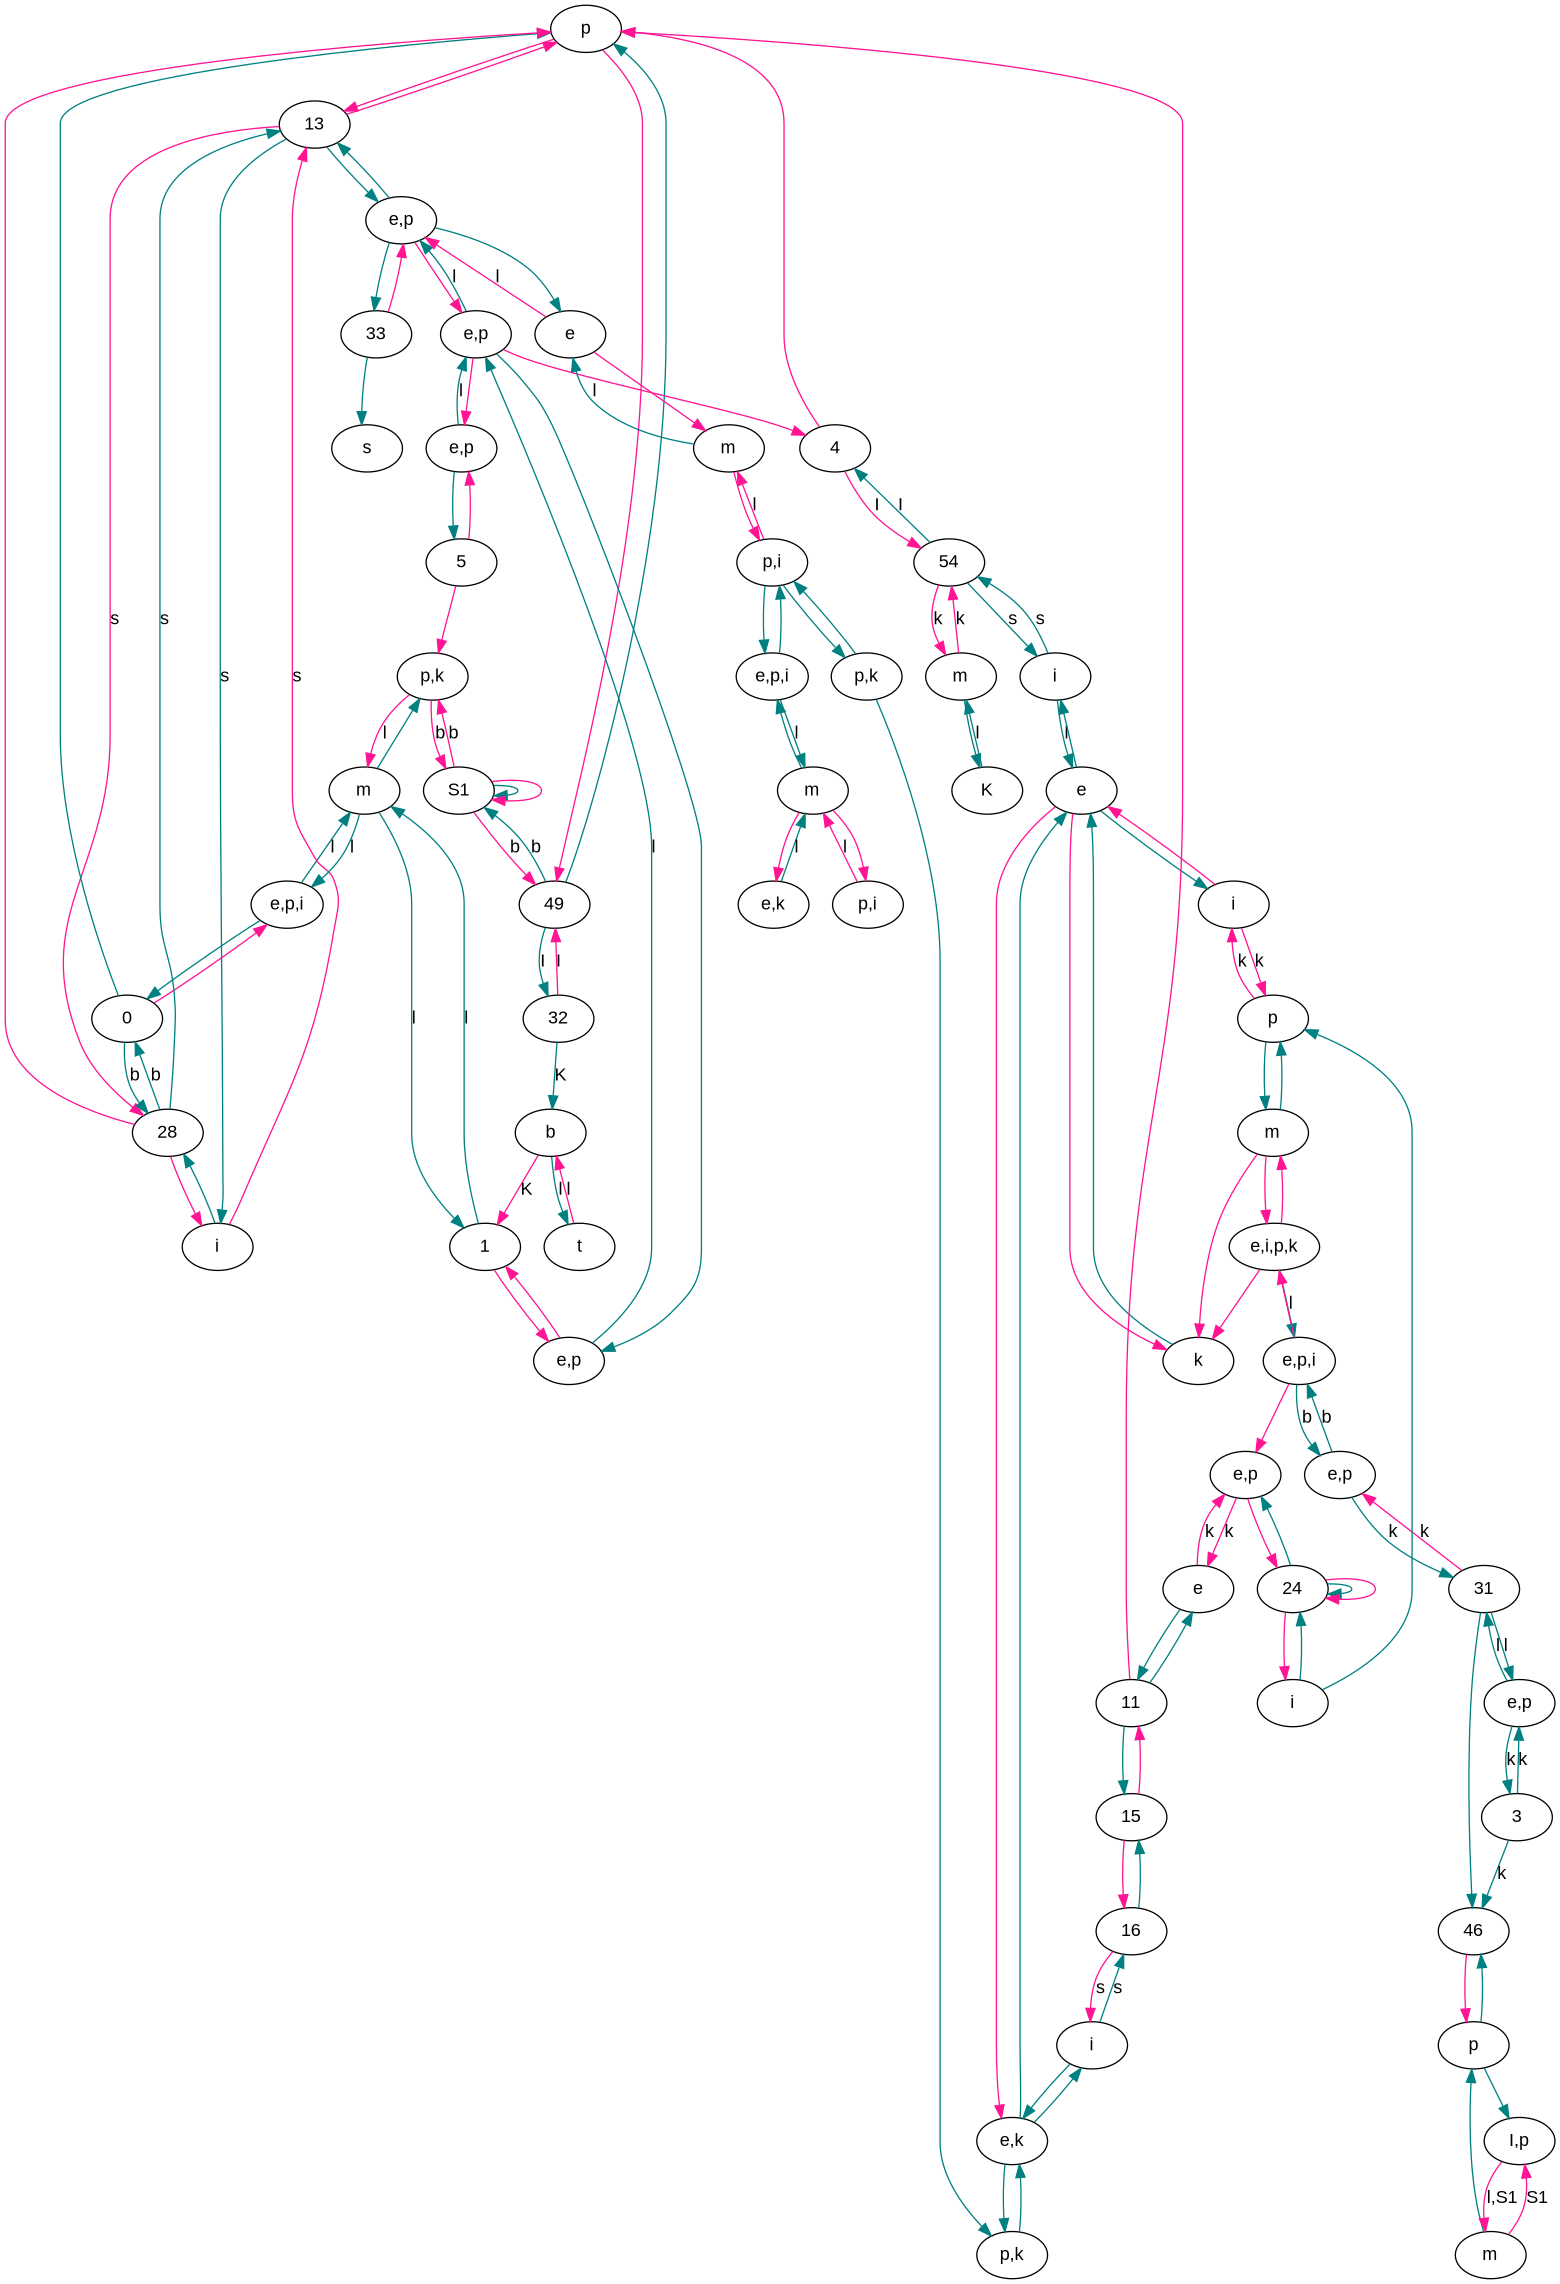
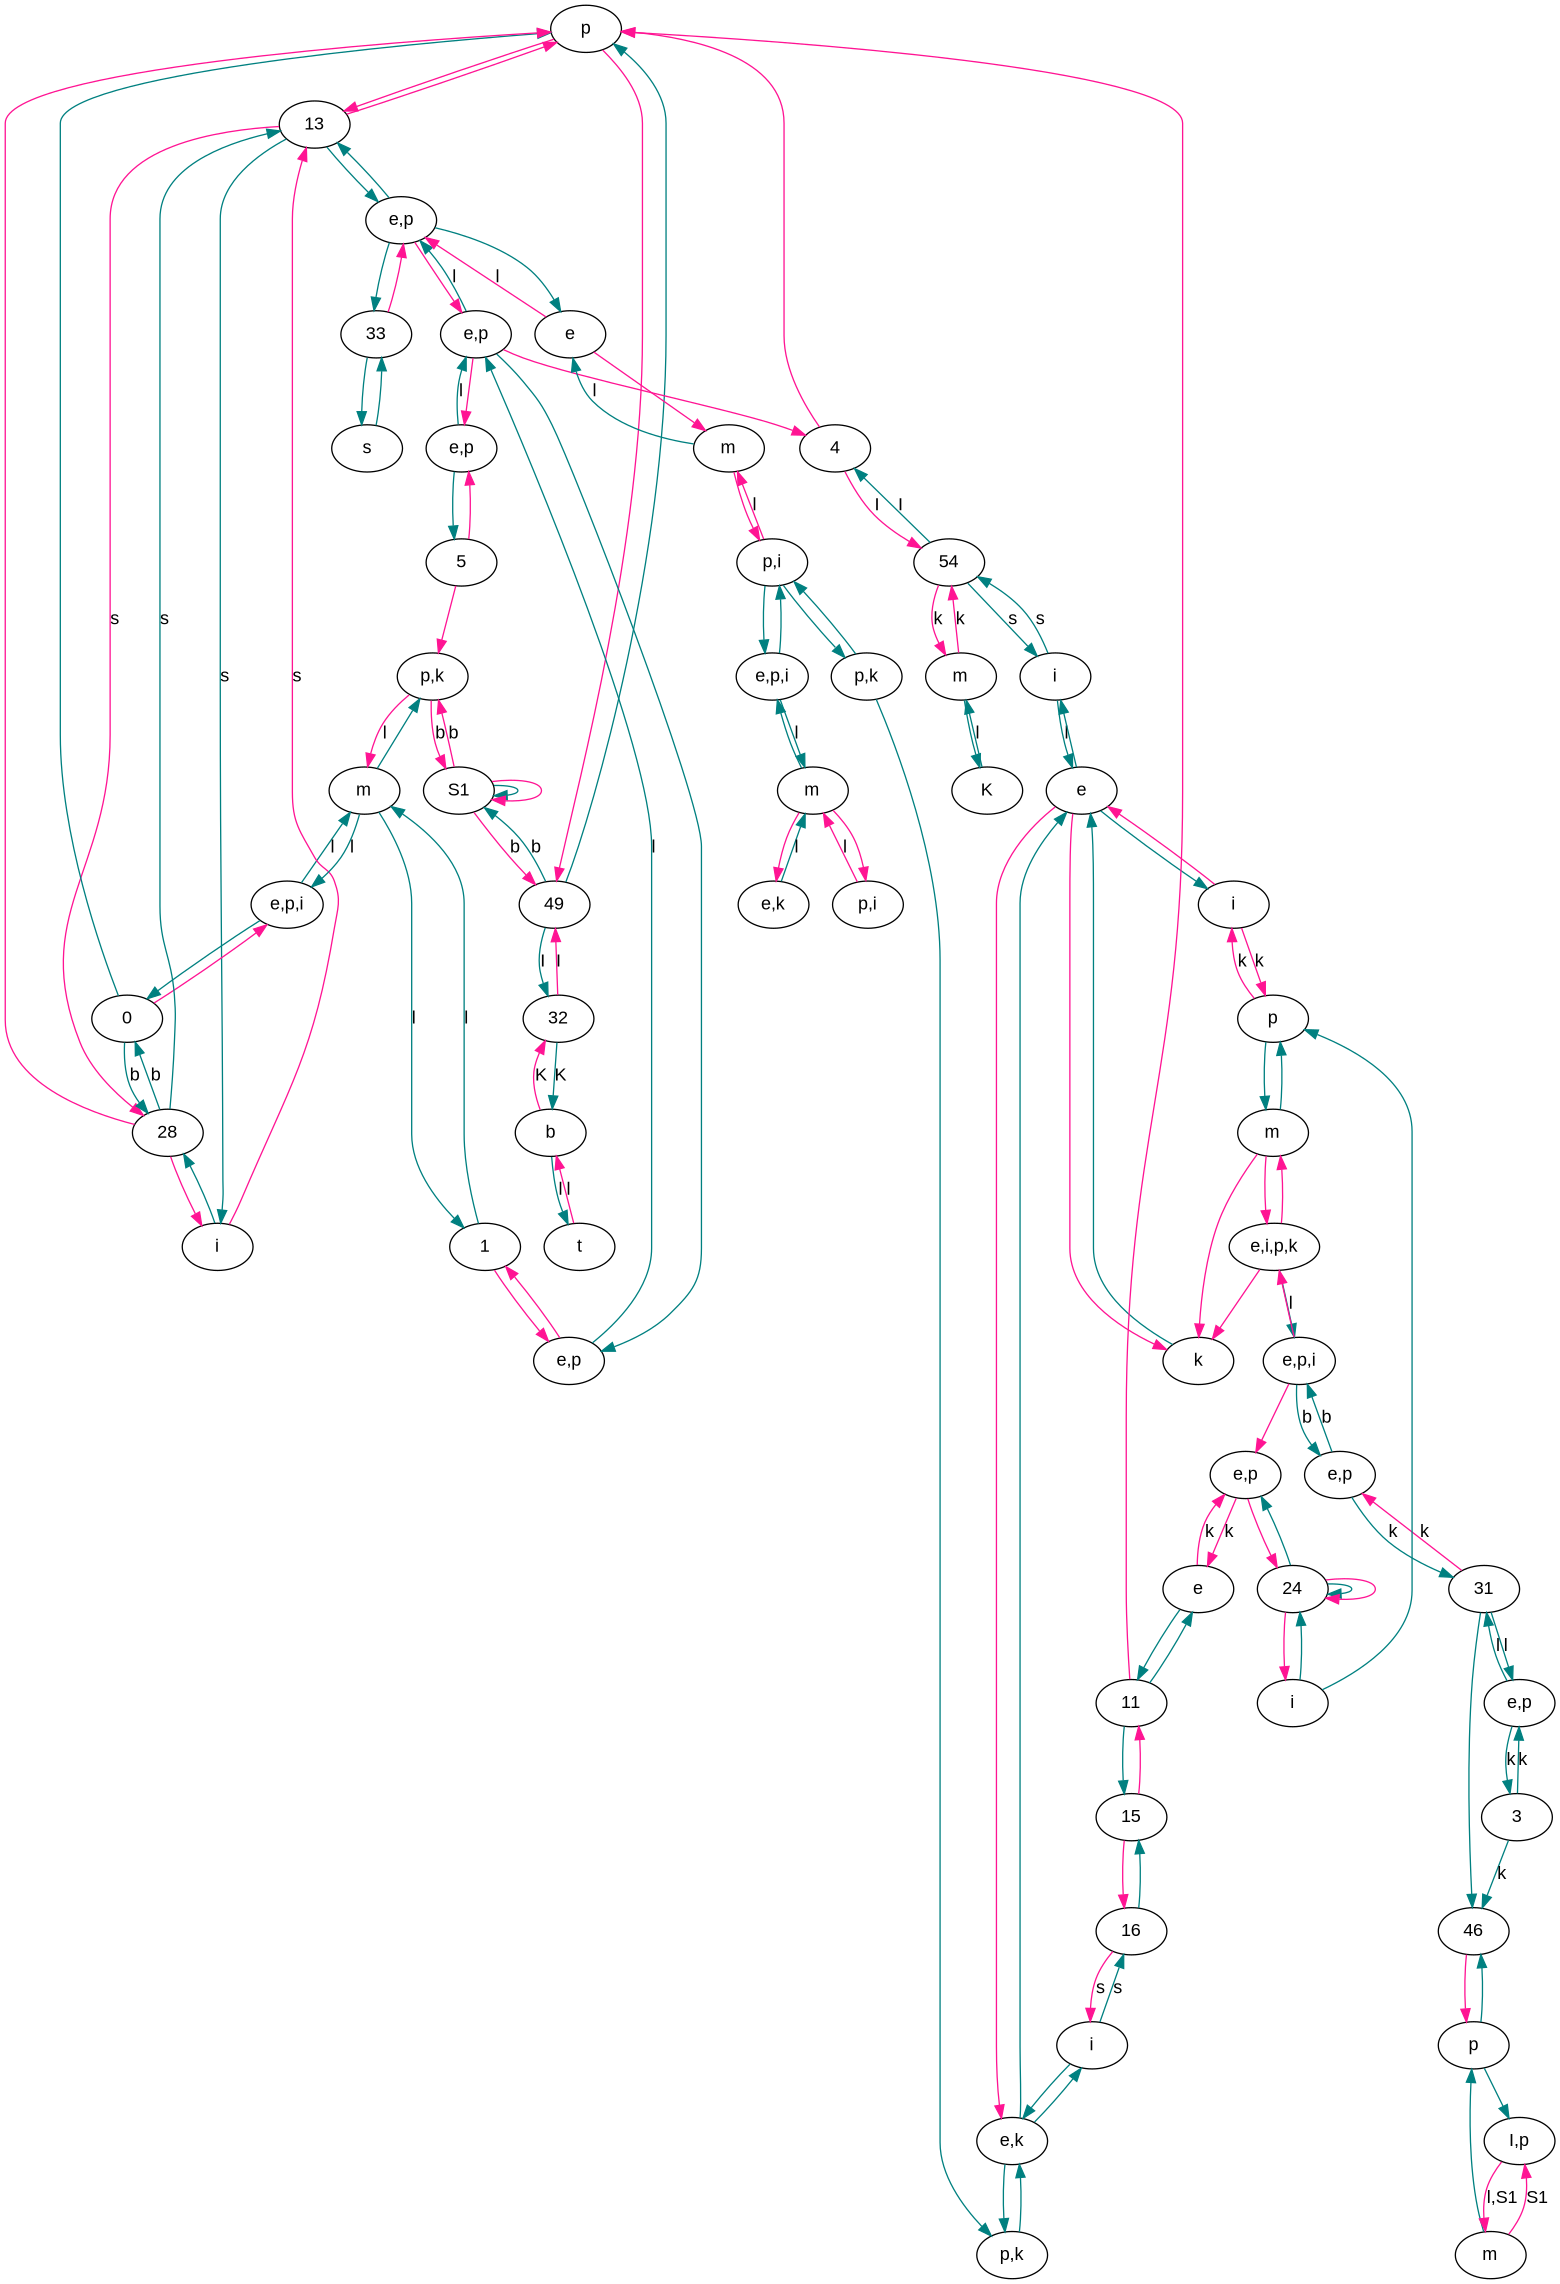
edge "s" -> "33": added
edge "b" -> "1": now "b" -> "32"
